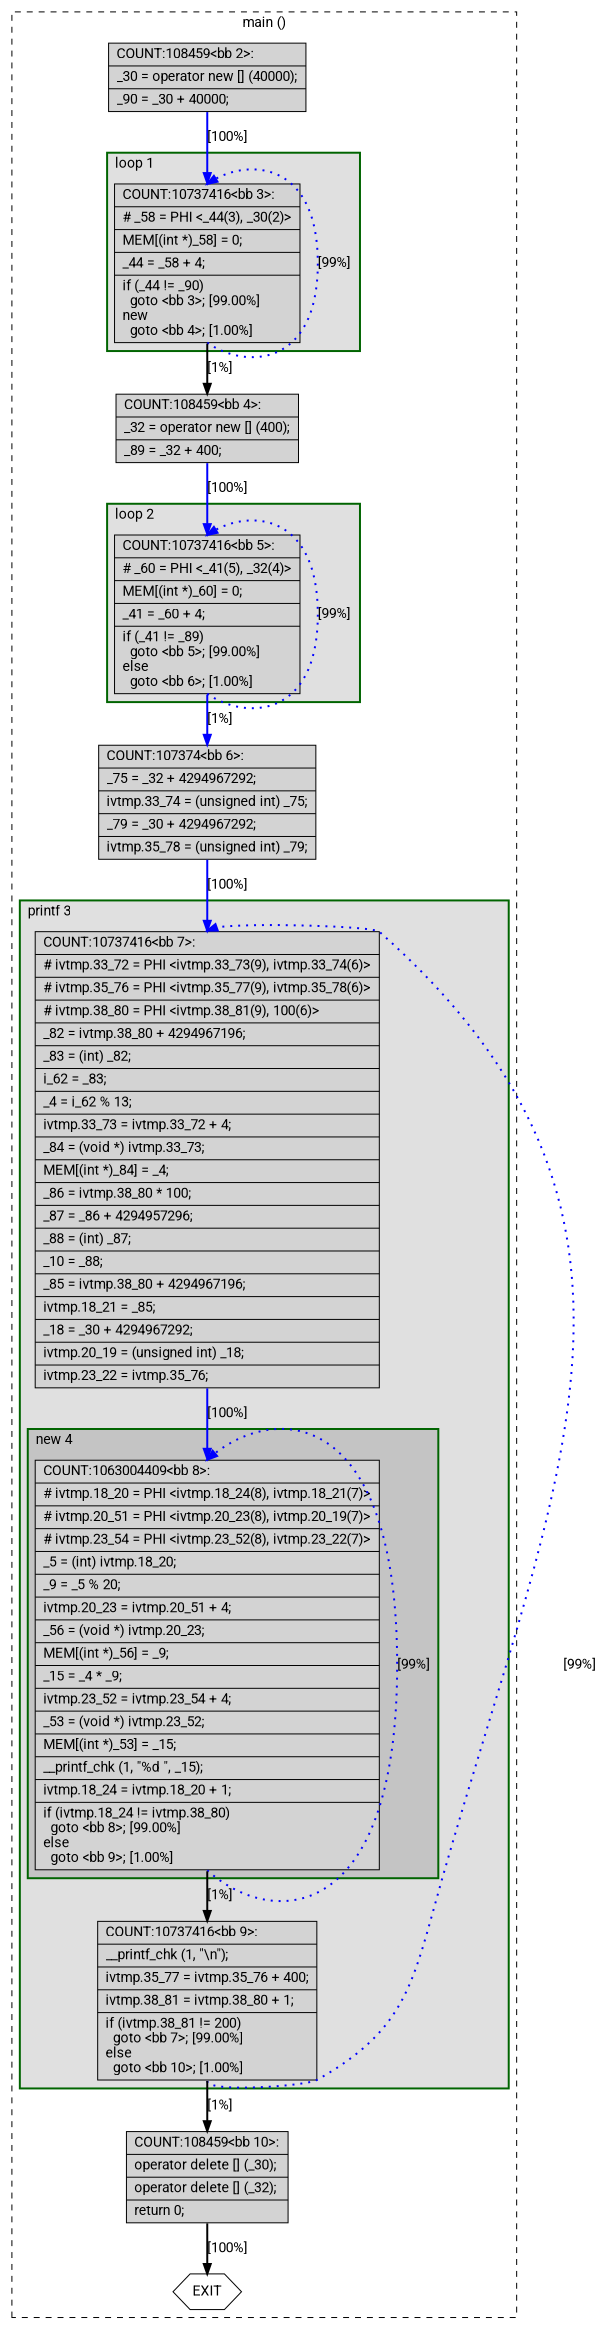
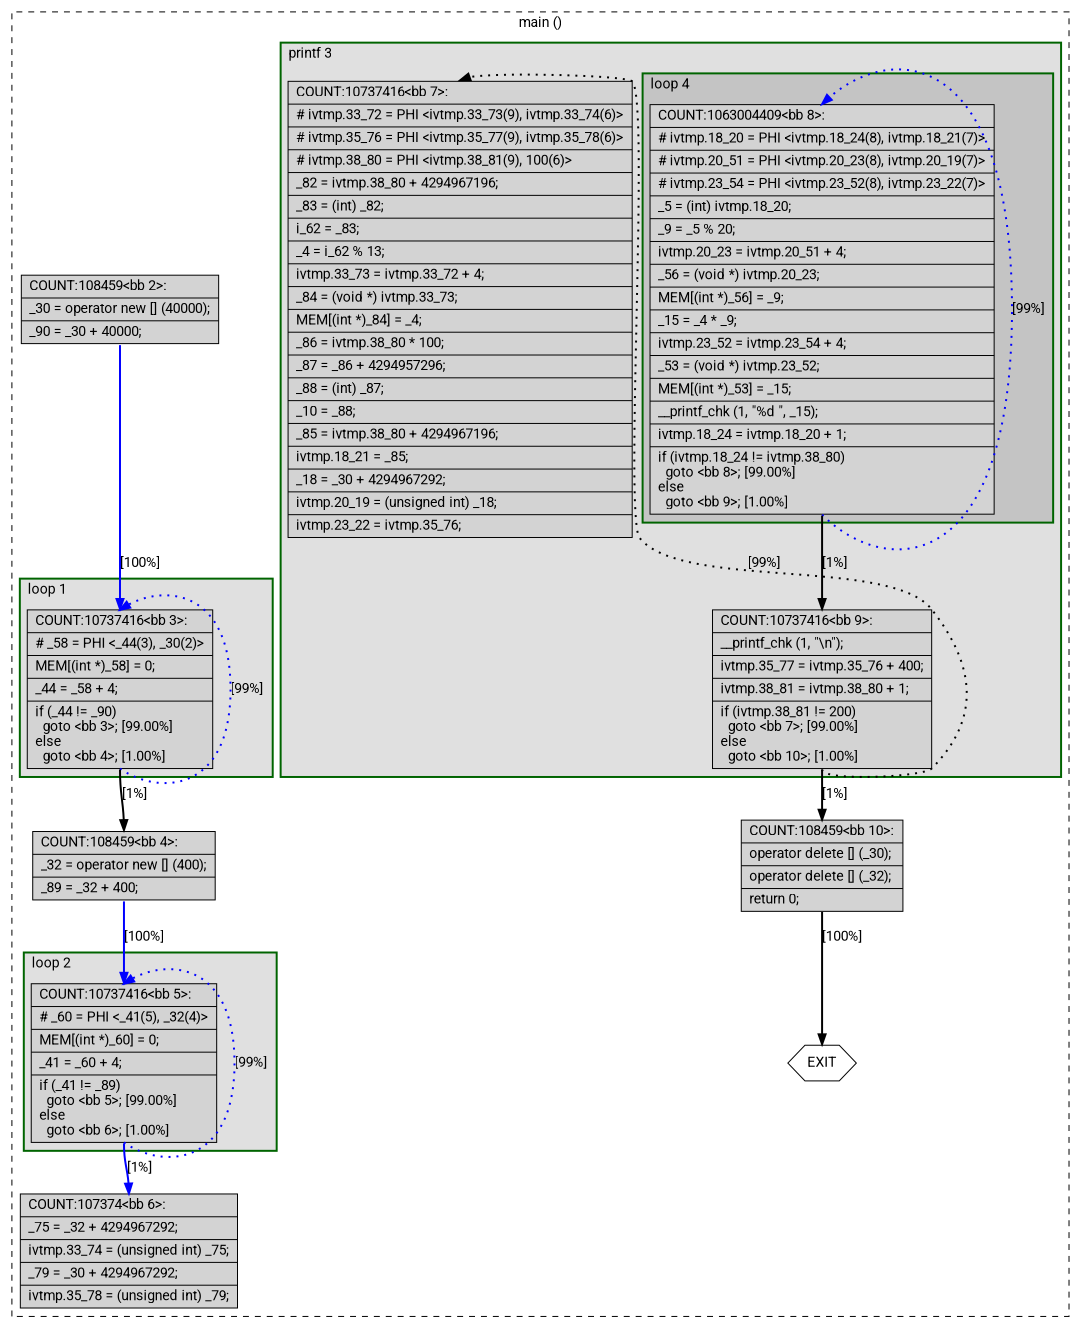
node "COUNT:10737416<bb 3>:": text "new" -> "else"
edge "COUNT:107374<bb 6>:" -> "COUNT:10737416<bb 7>:": removed, label "[100%]"
edge "COUNT:10737416<bb 7>:" -> "COUNT:1063004409<bb 8>:": removed, label "[100%]"
cluster "new 4": label "new 4" -> "loop 4"
edge "COUNT:10737416<bb 9>:" -> "COUNT:10737416<bb 7>:": color blue -> black
